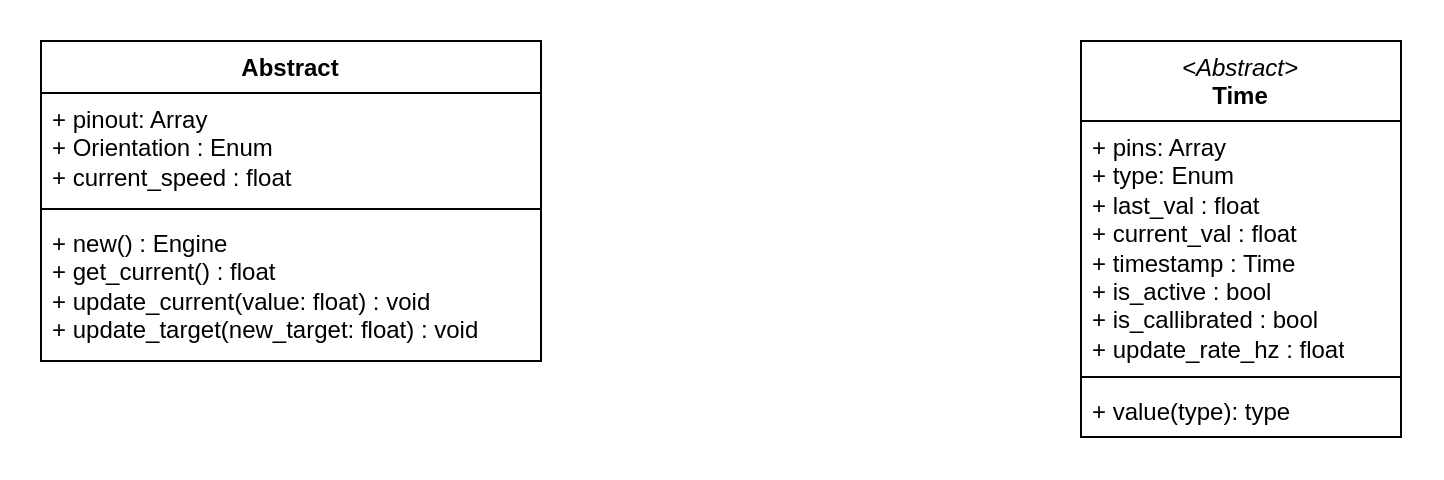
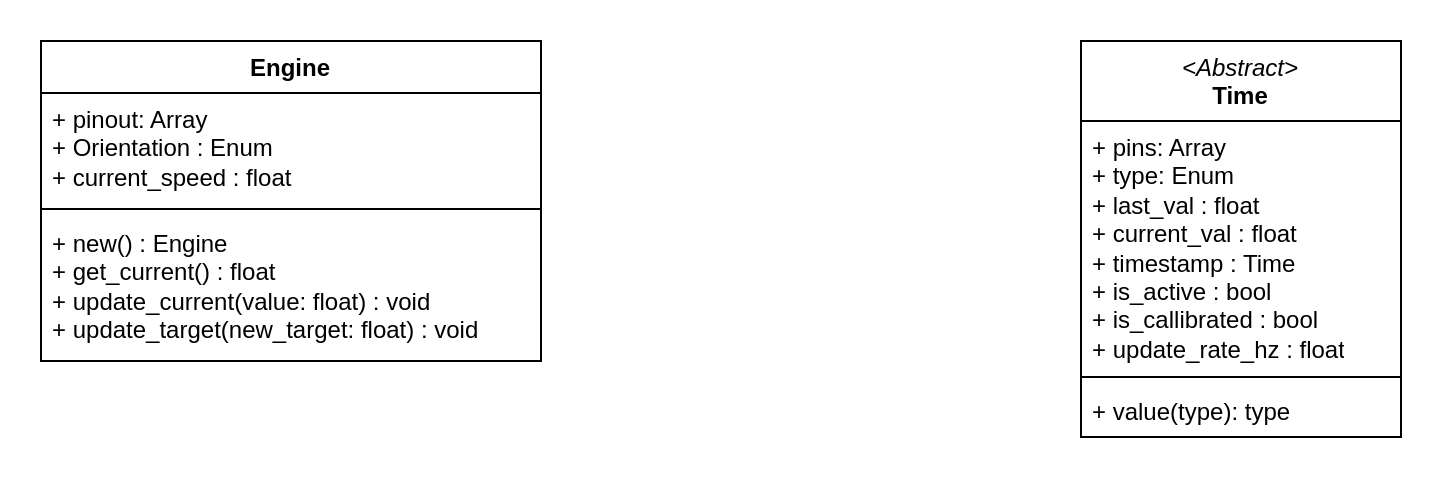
node "Abstract": label "Abstract" -> "Engine"
